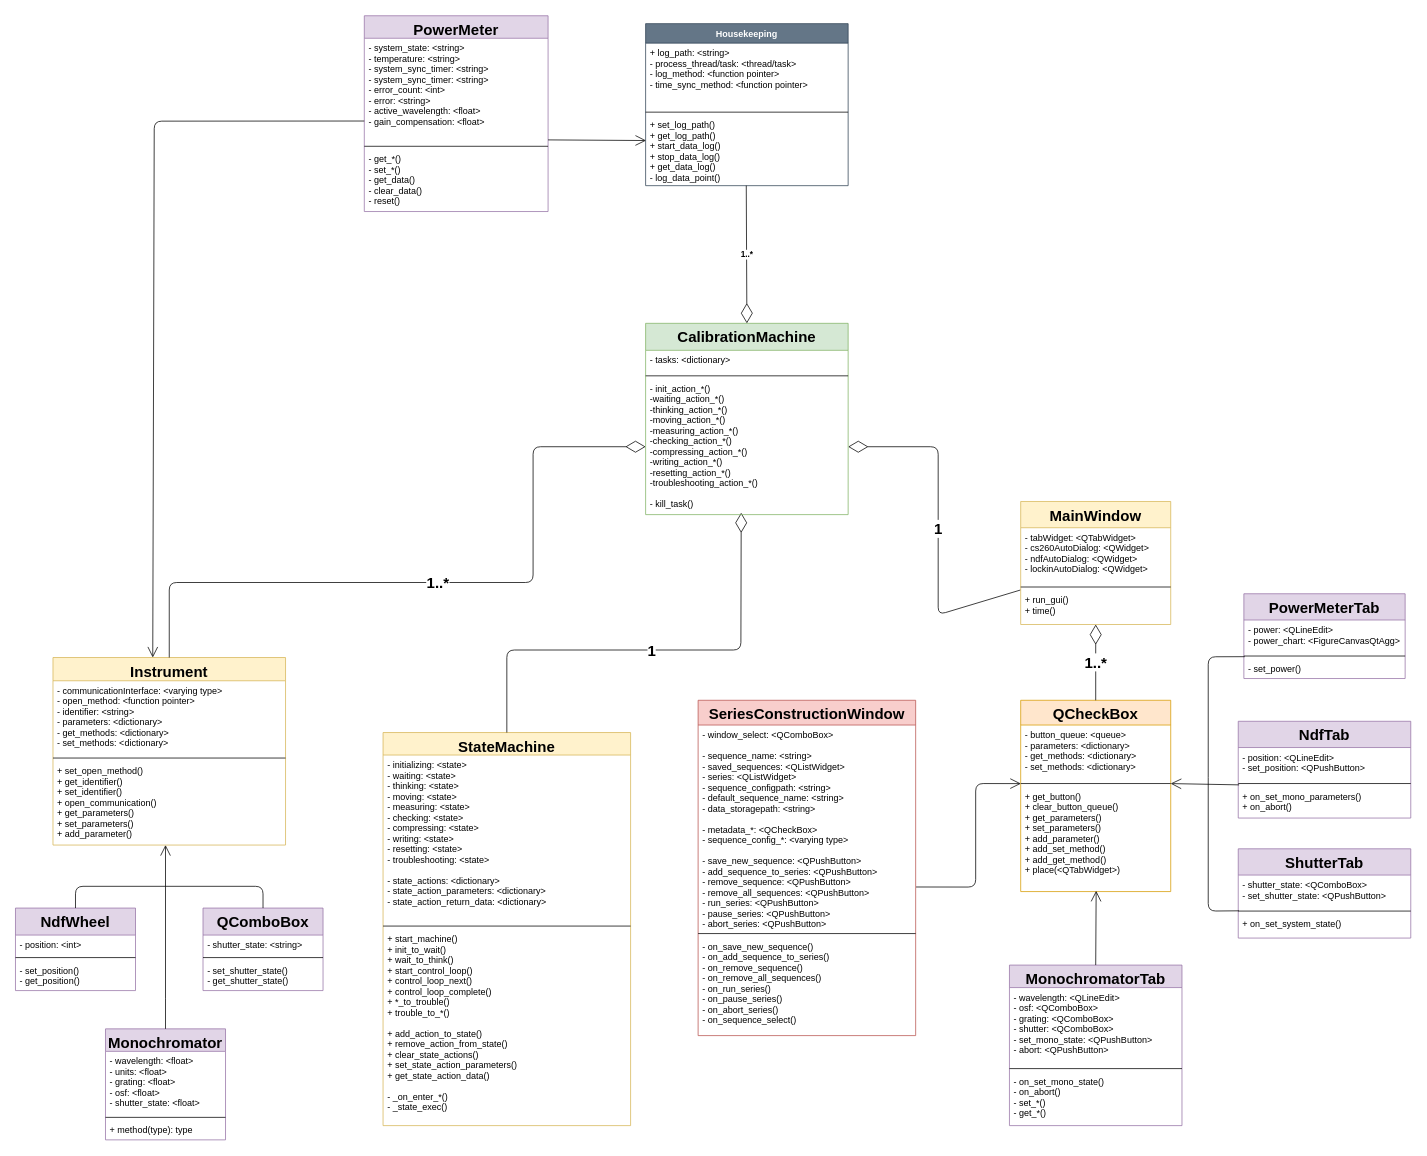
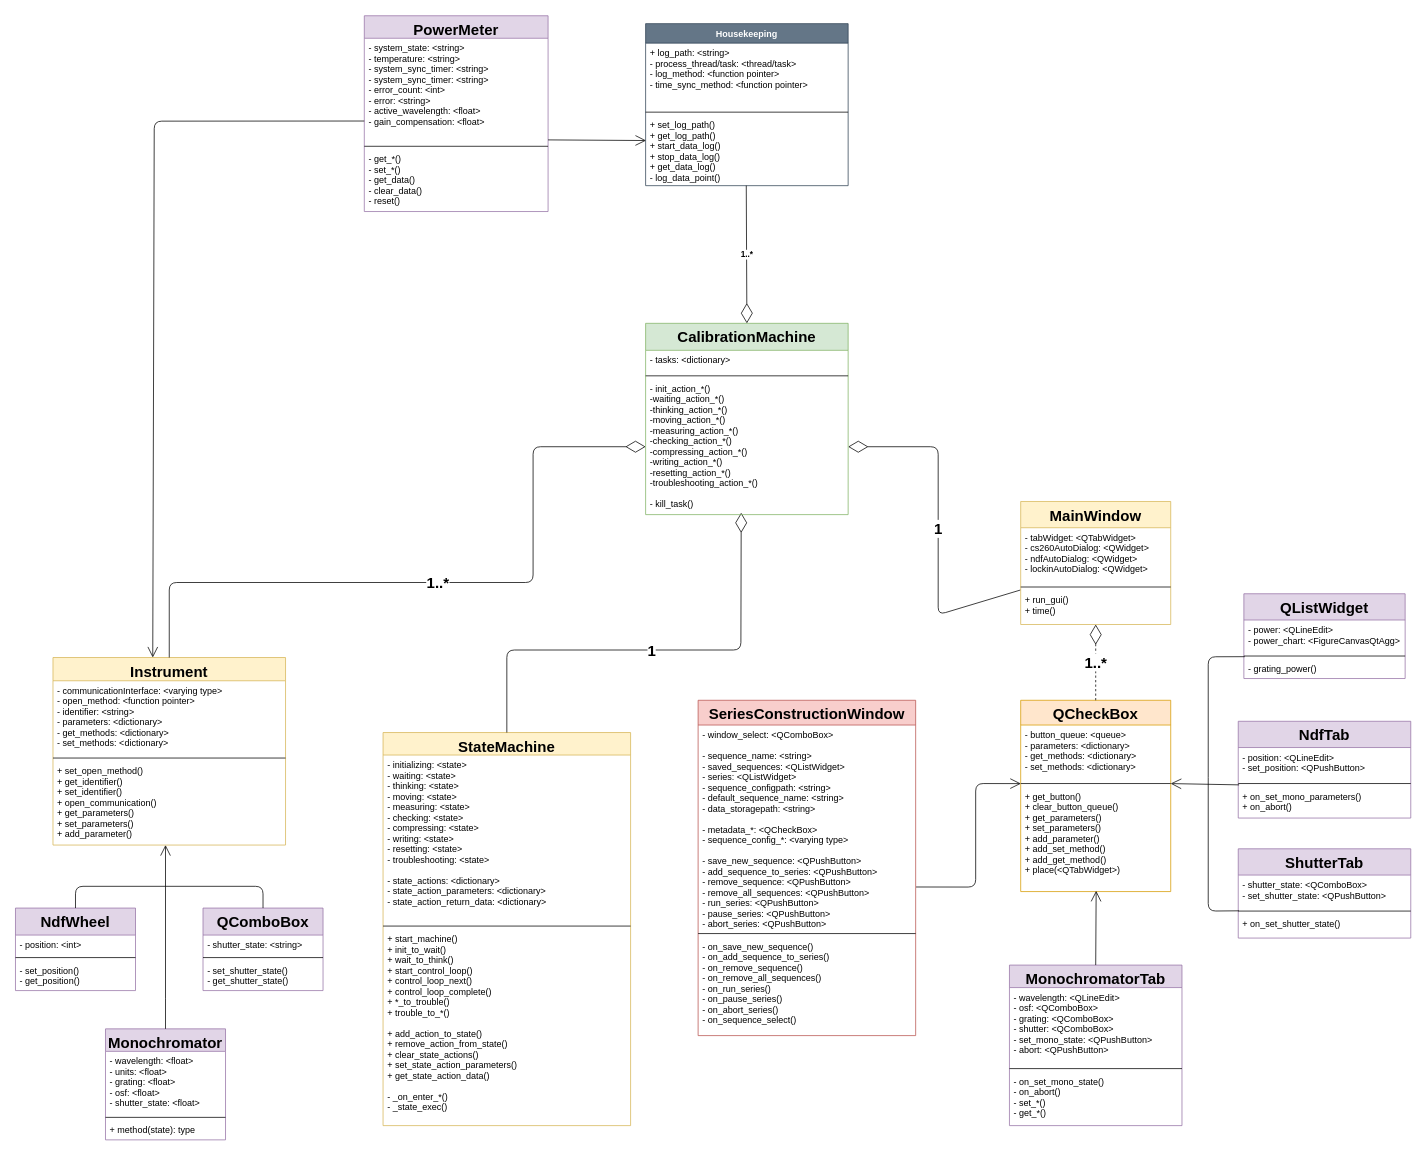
node "PowerMeterTab": label "PowerMeterTab" -> "QListWidget"
node "- set_power()": label "- set_power()" -> "- grating_power()"
edge "QCheckBox" -> "MainWindow": style solid -> dashed
node "+ on_set_system_state()": label "+ on_set_system_state()" -> "+ on_set_shutter_state()"
node "+ method(type): type": label "+ method(type): type" -> "+ method(state): type"
